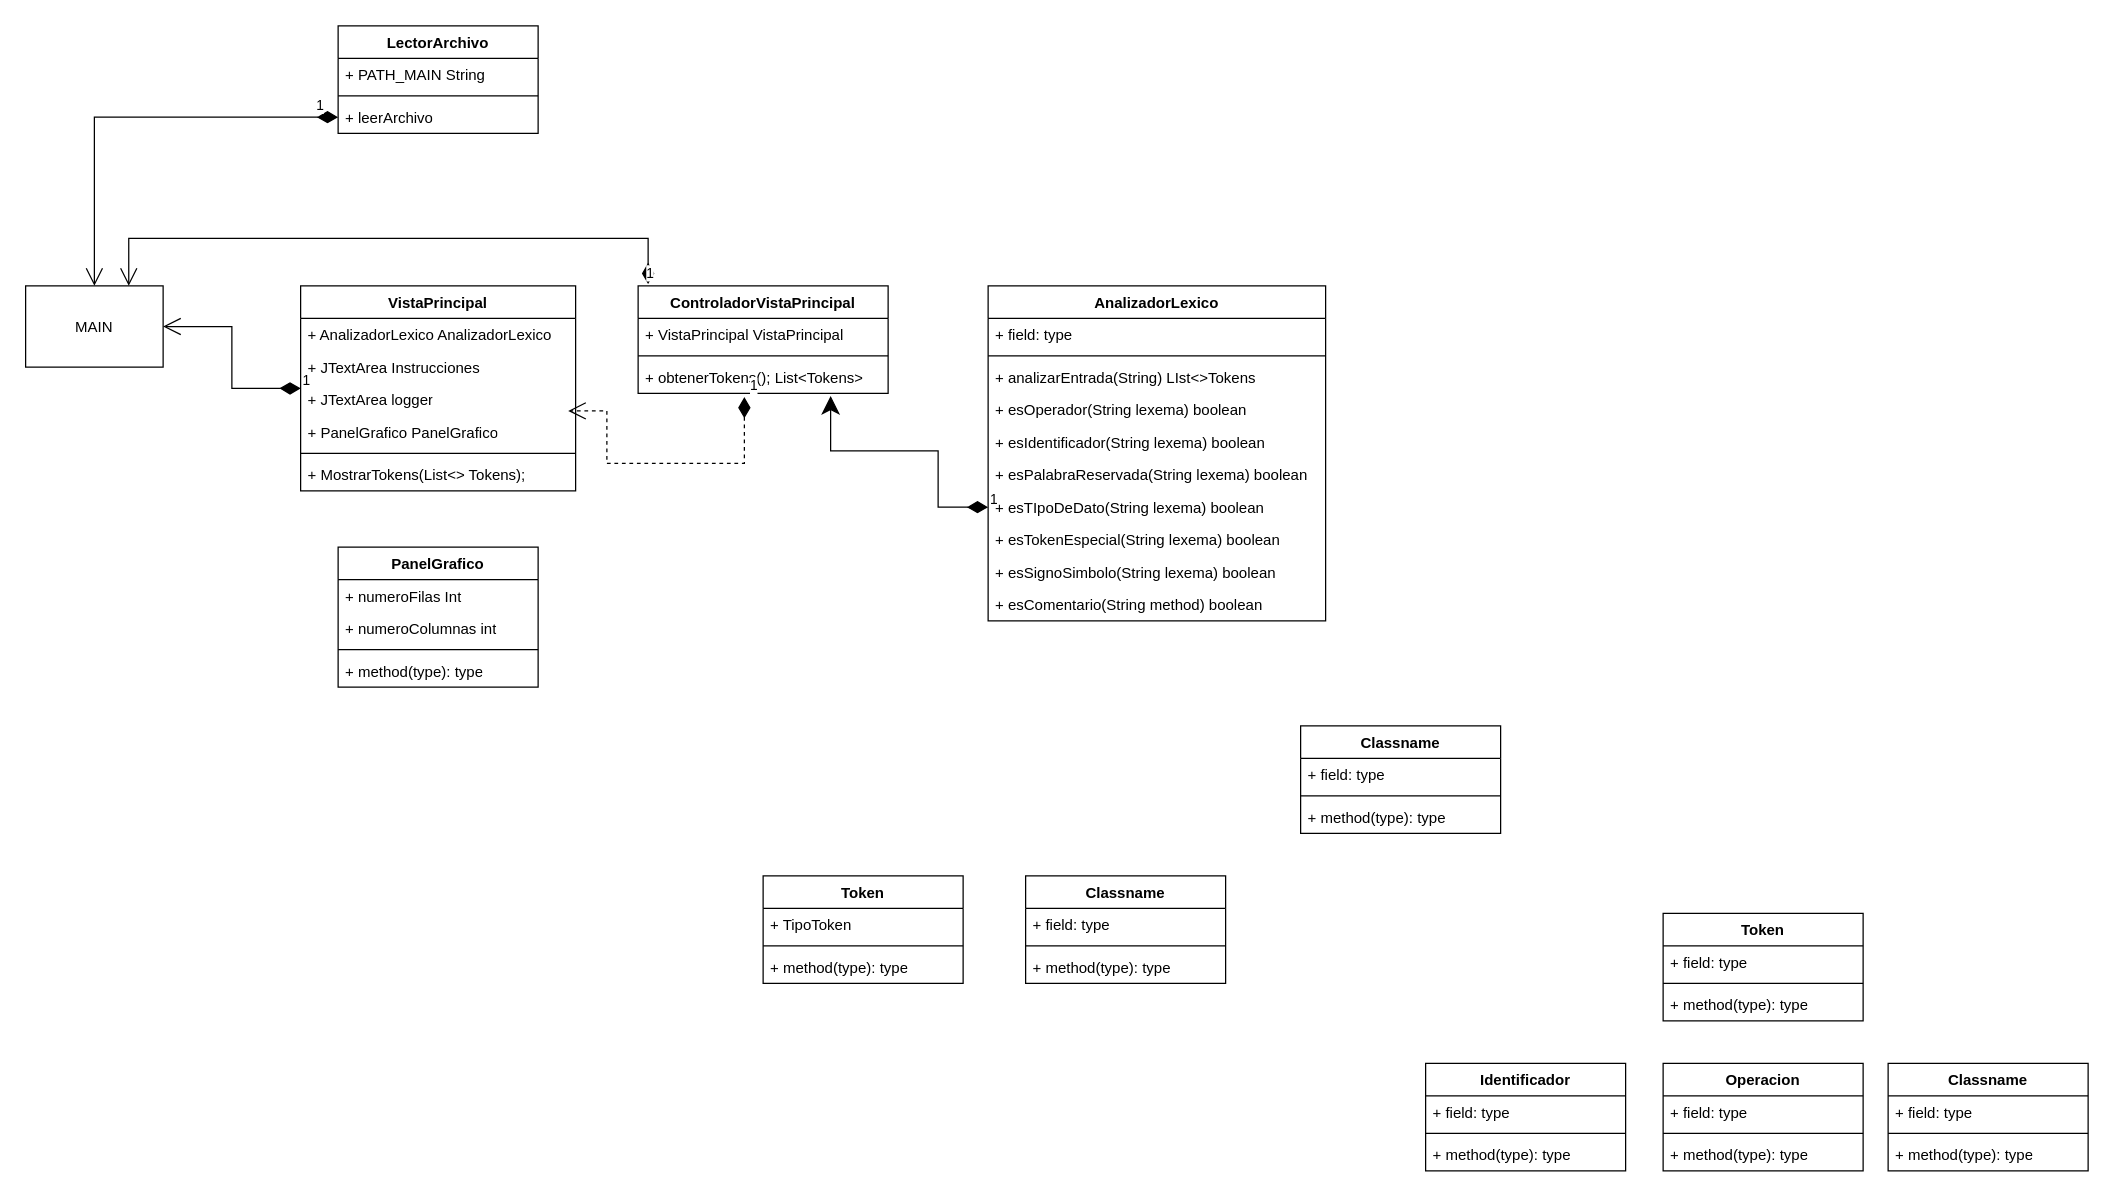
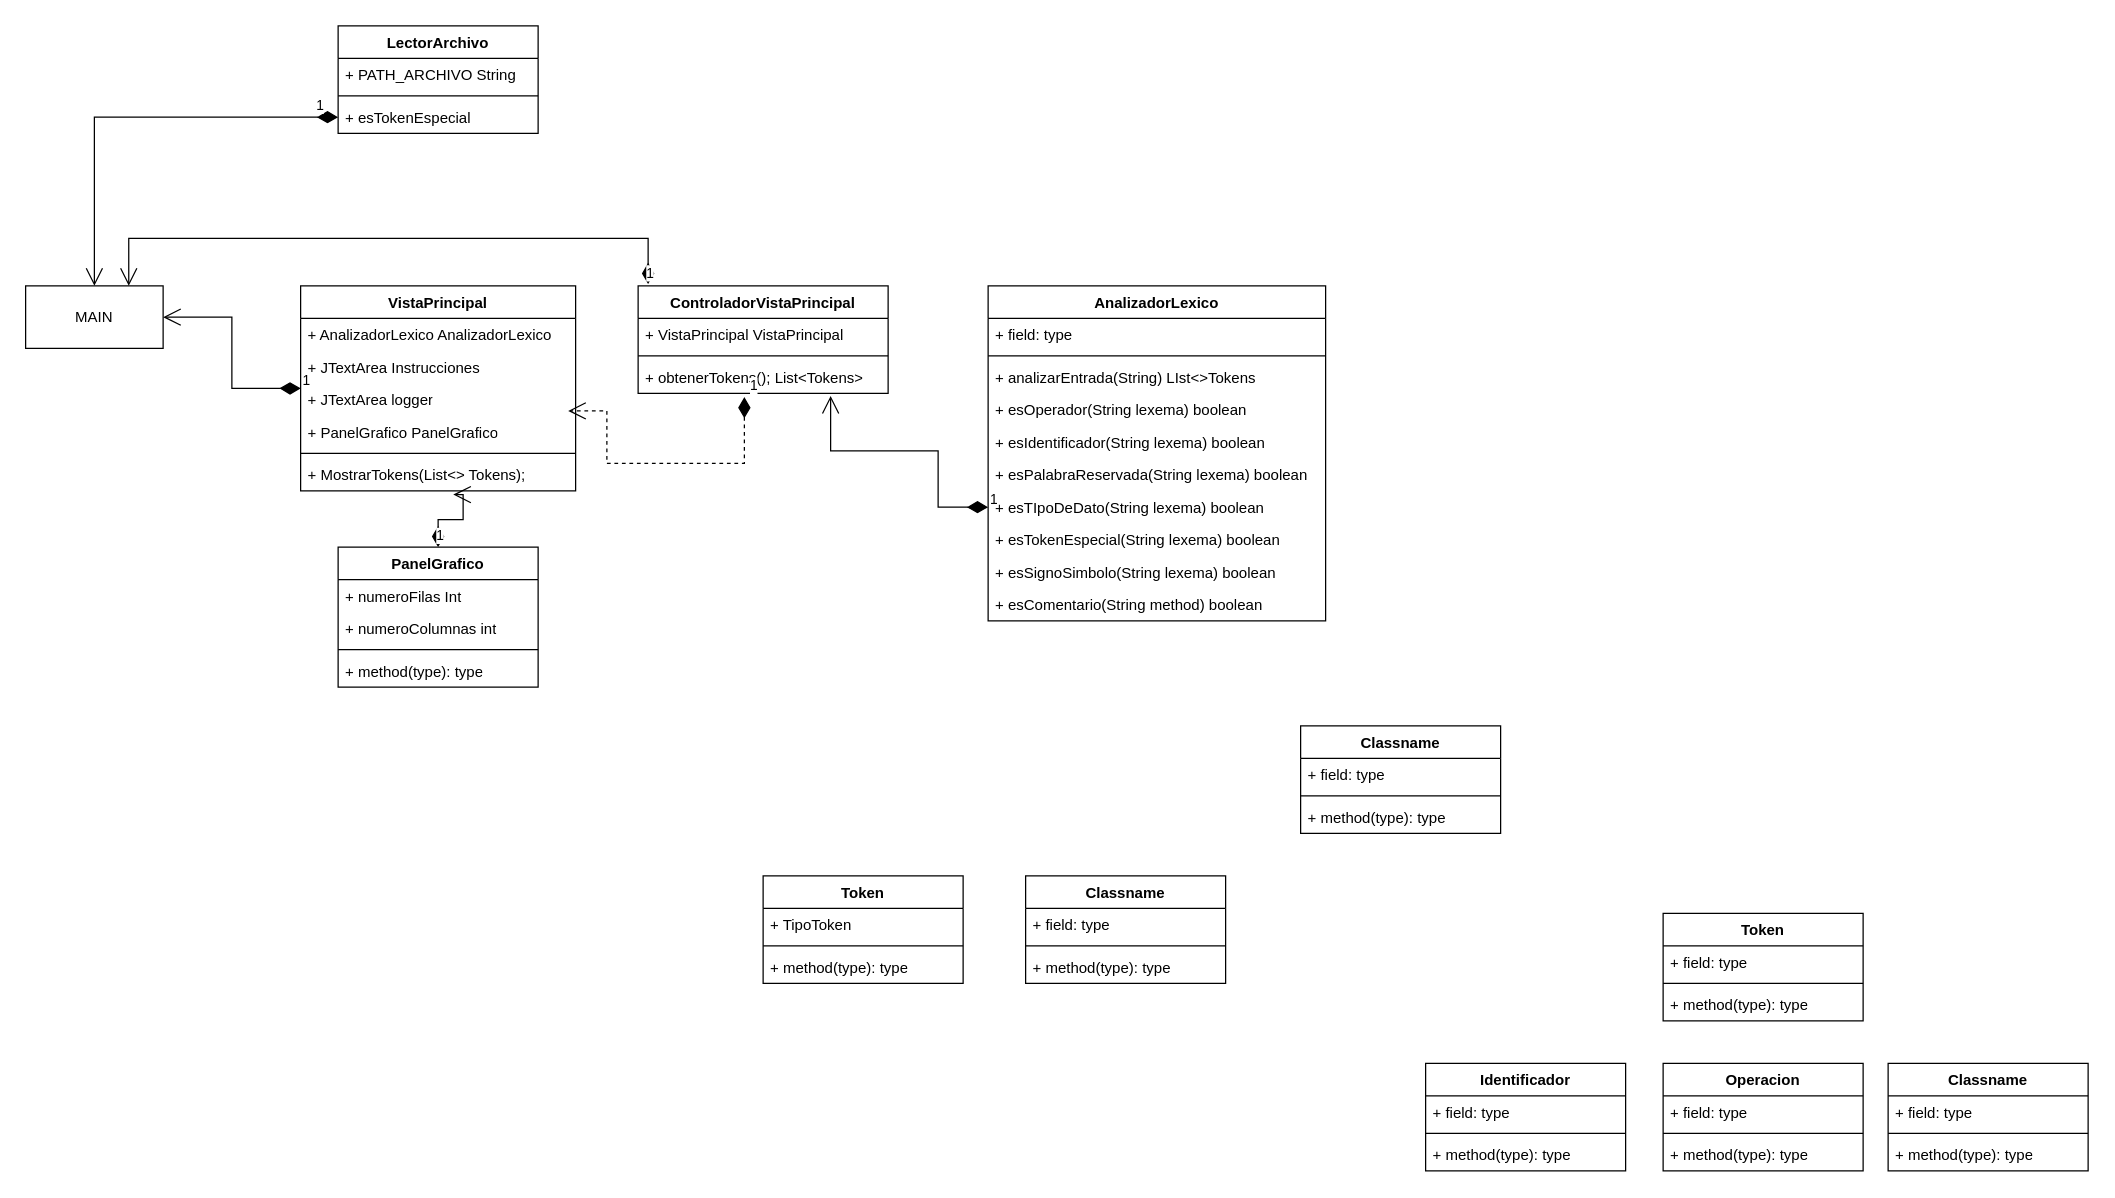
node "+ PATH_MAIN String": label "+ PATH_MAIN String" -> "+ PATH_ARCHIVO String"
node "+ leerArchivo": label "+ leerArchivo" -> "+ esTokenEspecial"
node "MAIN": size 138x81 -> 138x63
edge "+ obtenerTokens(); List<Tokens>" -- "+ esTIpoDeDato(String lexema) boolean": arrowhead classic -> open
edge "+ MostrarTokens(List<> Tokens);" -- "PanelGrafico": added, label "1"
